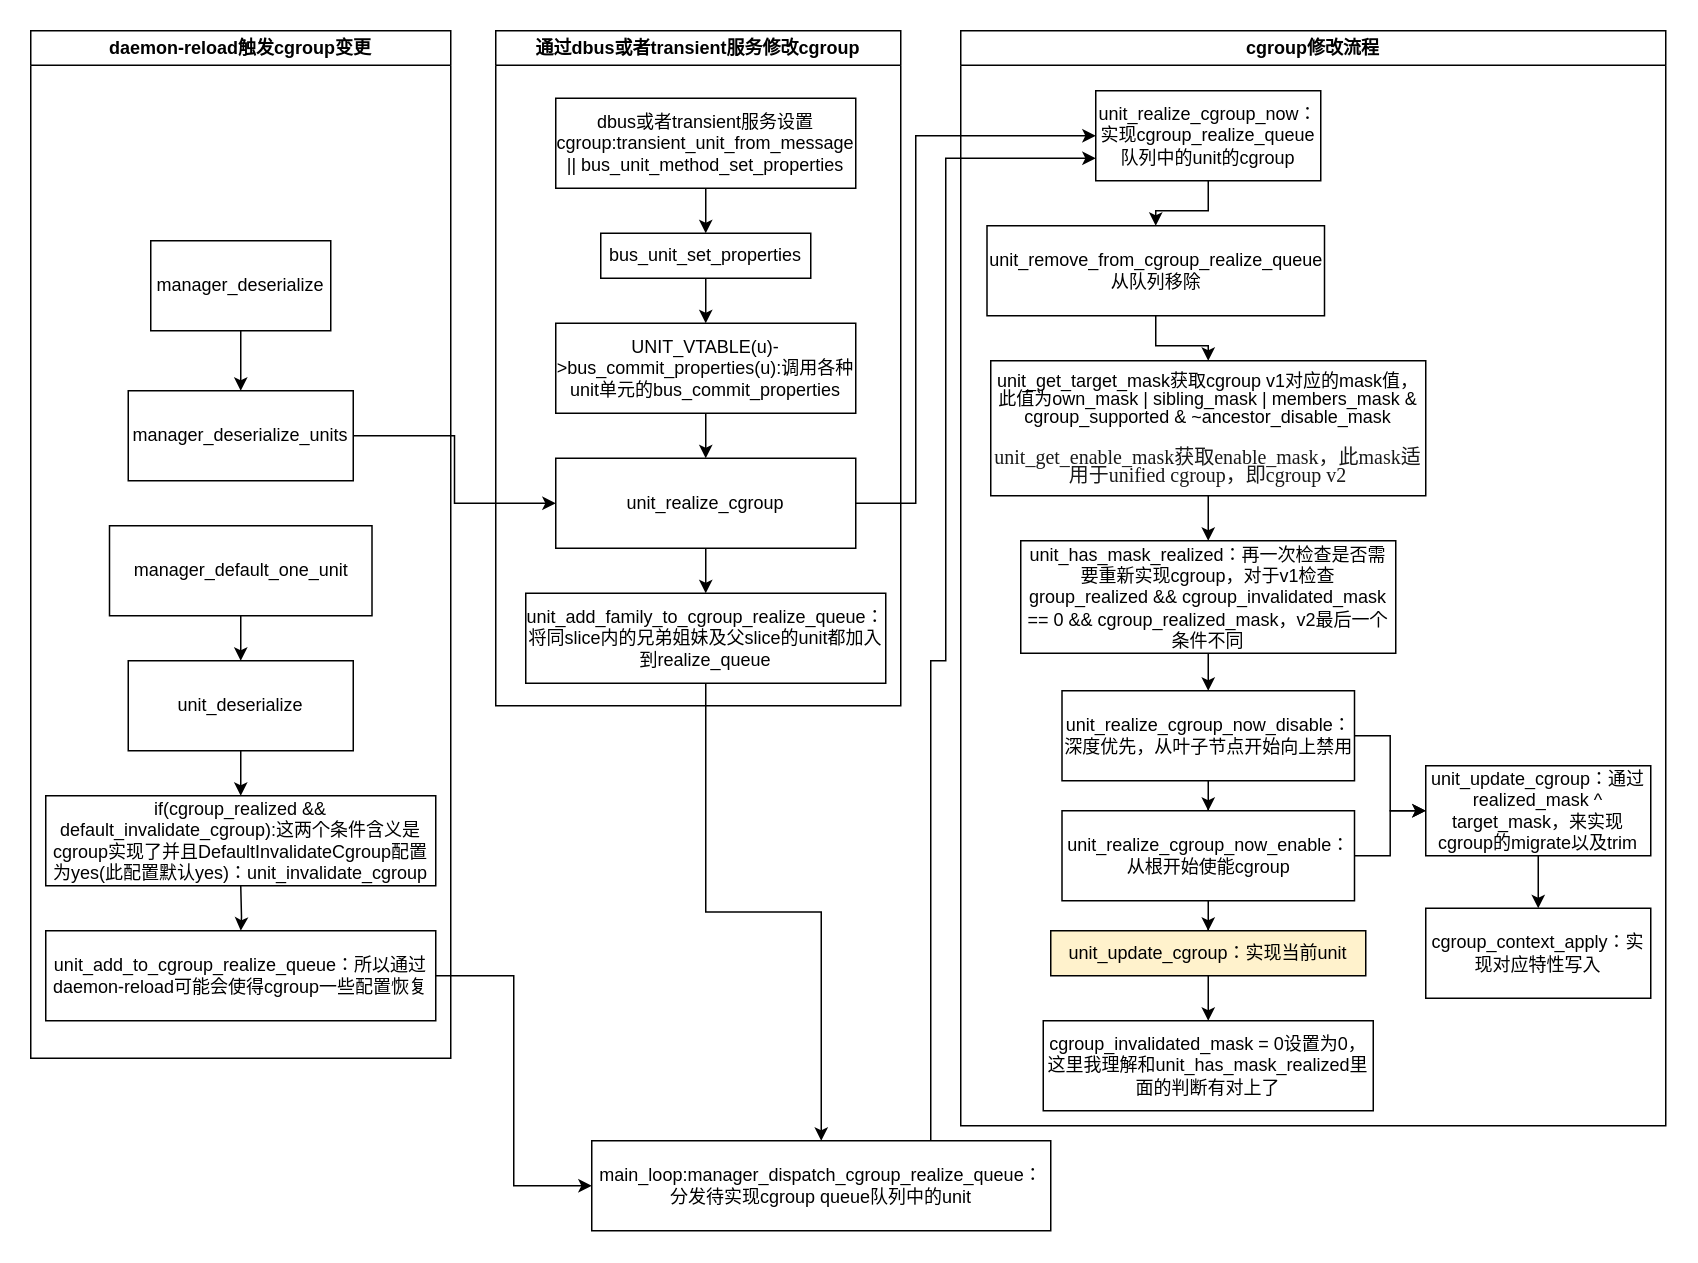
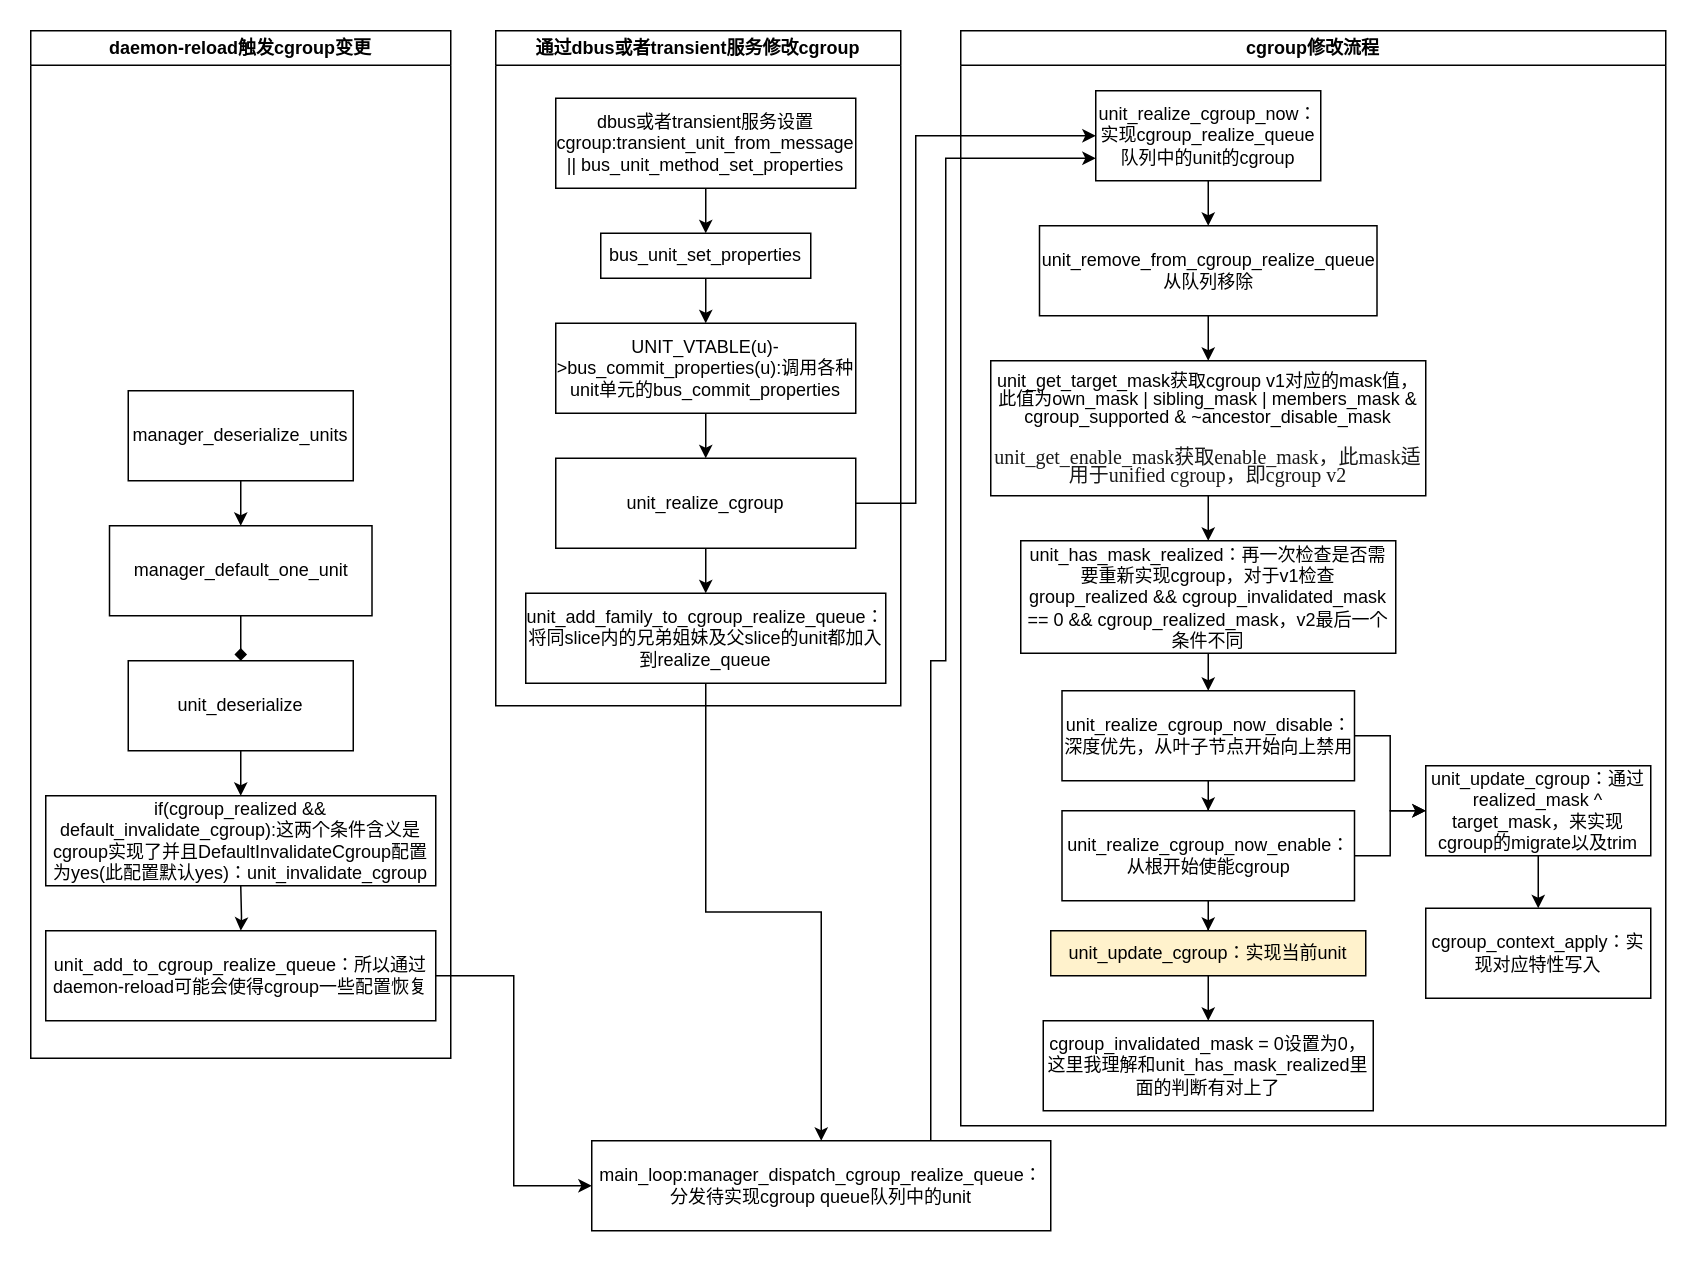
node "unit_remove_from_cgroup_realize_queue从队列移除": moved (1156, 271) -> (1208, 271)
node "manager_deserialize": removed
edge "manager_deserialize" -> "manager_deserialize_units": removed
edge "manager_deserialize_units" -> "unit_realize_cgroup": now "manager_deserialize_units" -> "manager_default_one_unit"
edge "manager_default_one_unit" -> "unit_deserialize": arrowhead classic -> diamond
